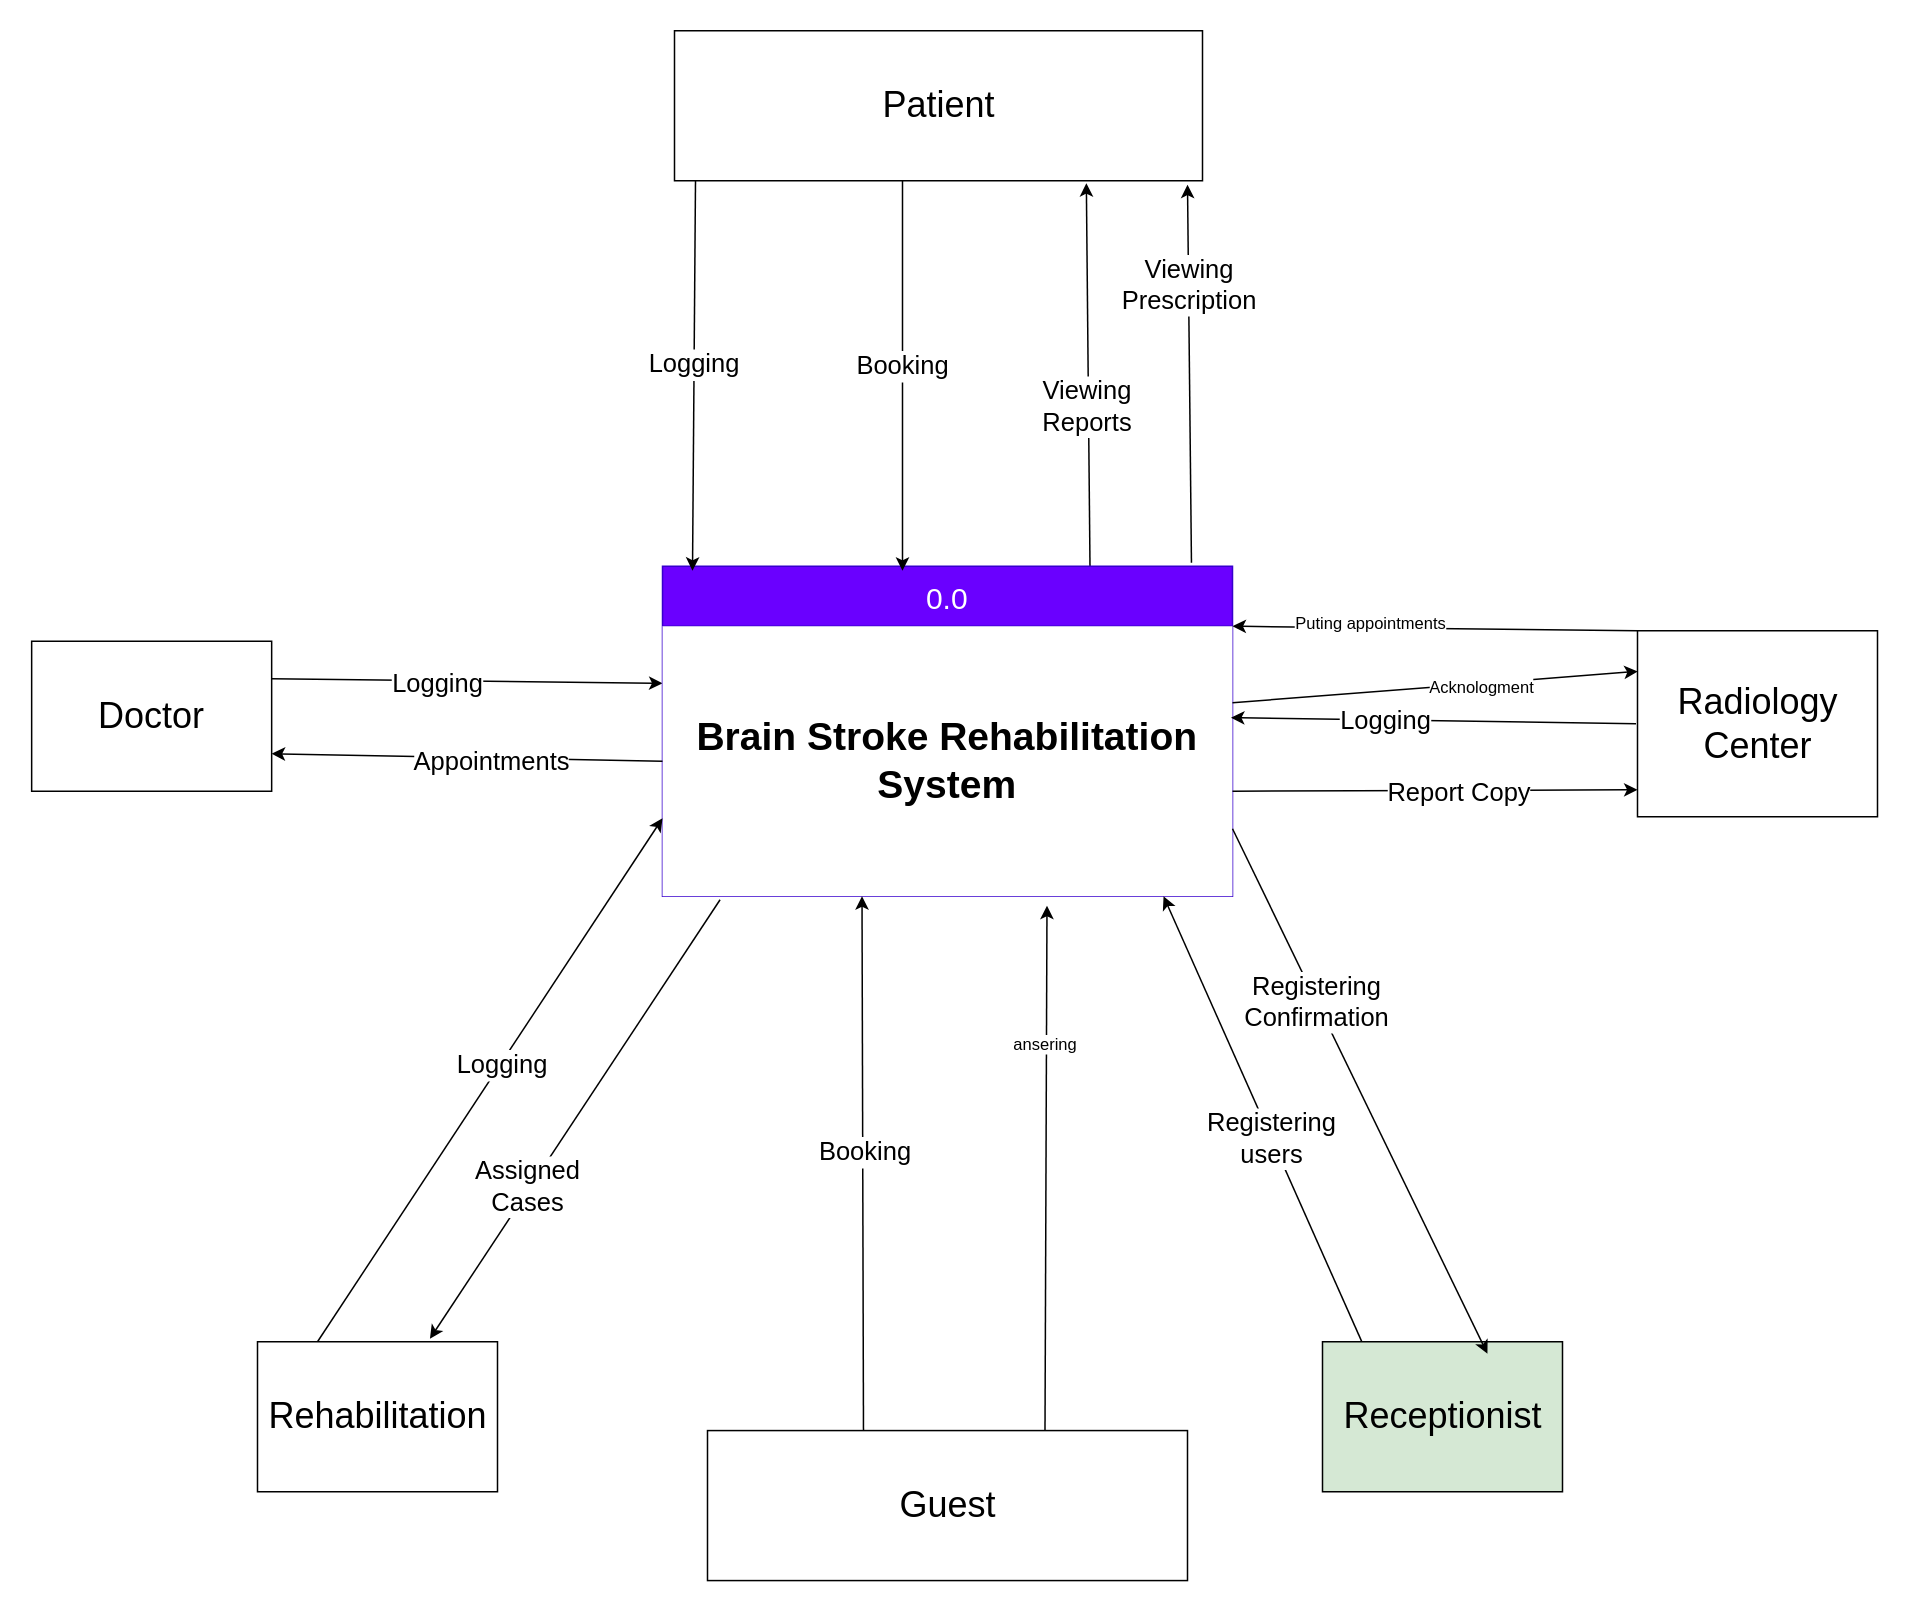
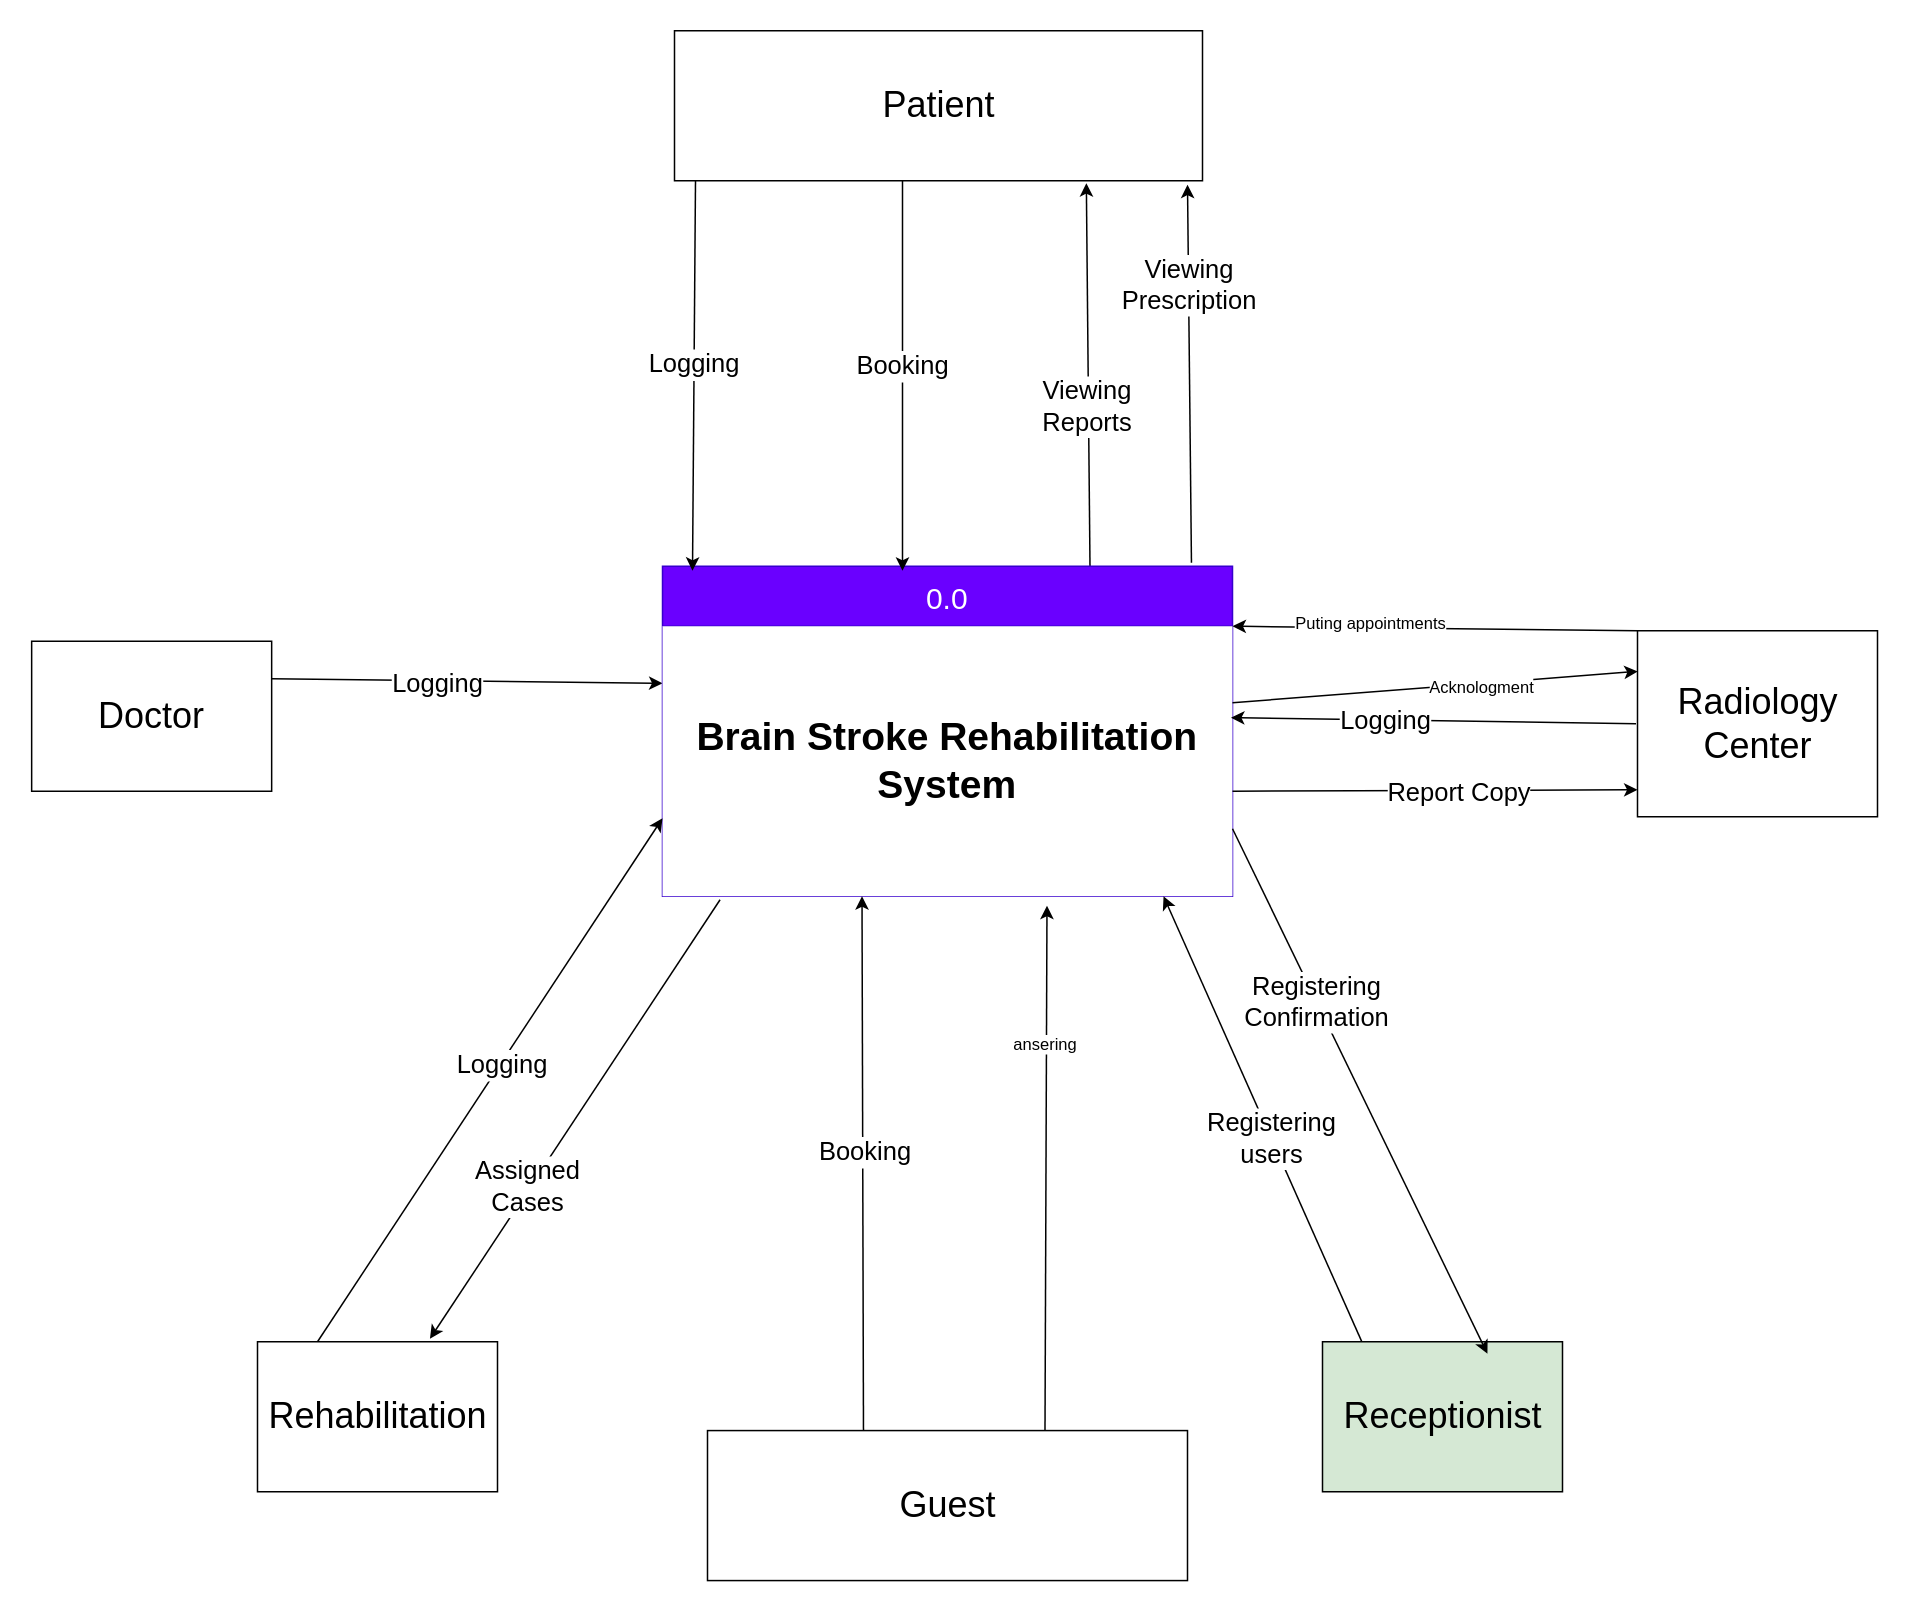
edge "Brain Stroke Rehabilitation System" -> "Doctor": removed, label "Appointments"
